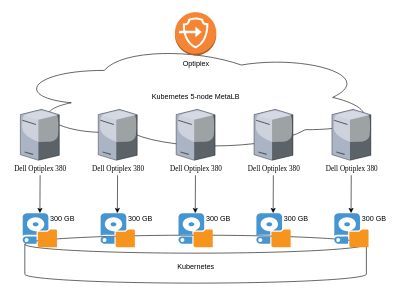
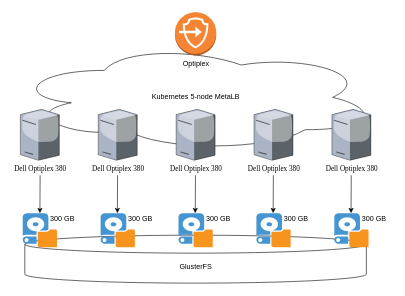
node "Kubernetes": label "Kubernetes" -> "GlusterFS"
